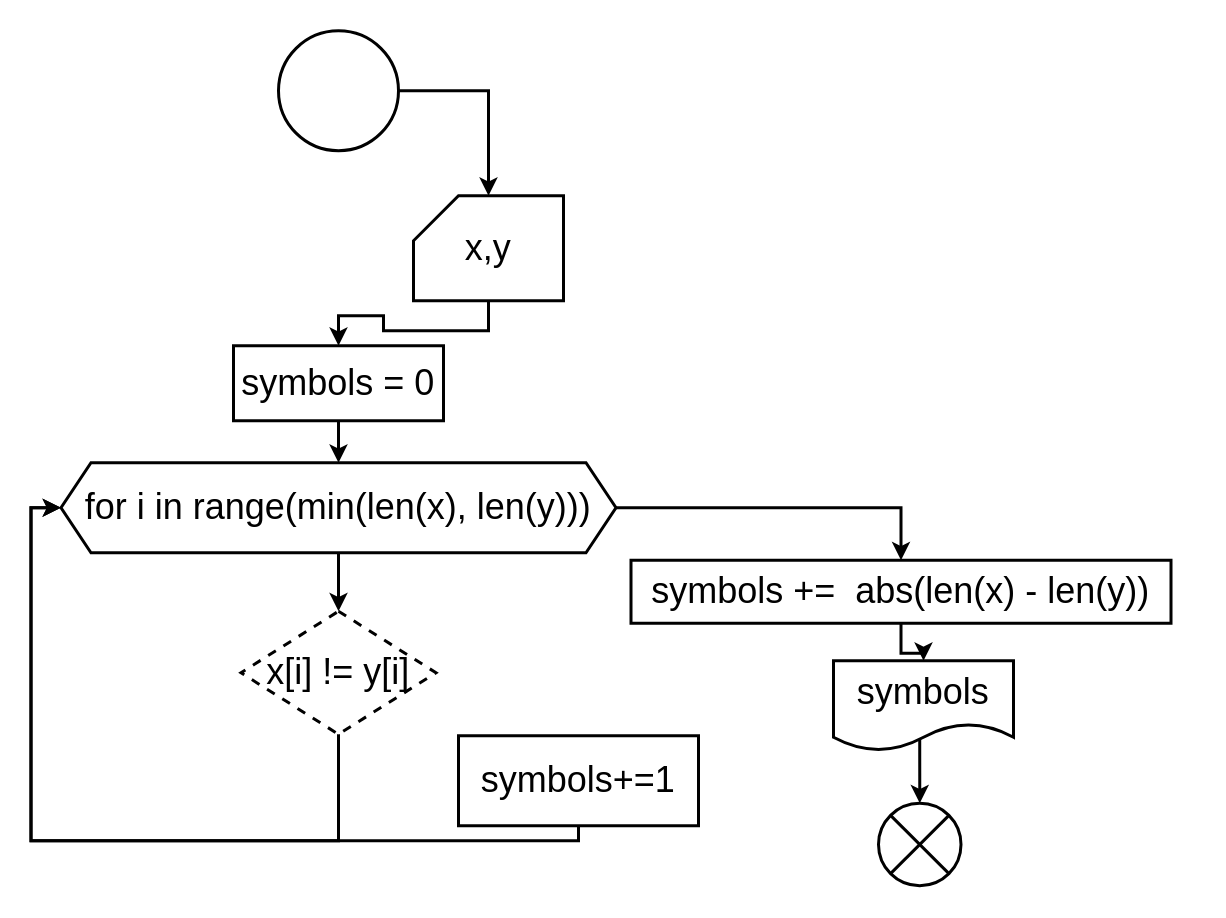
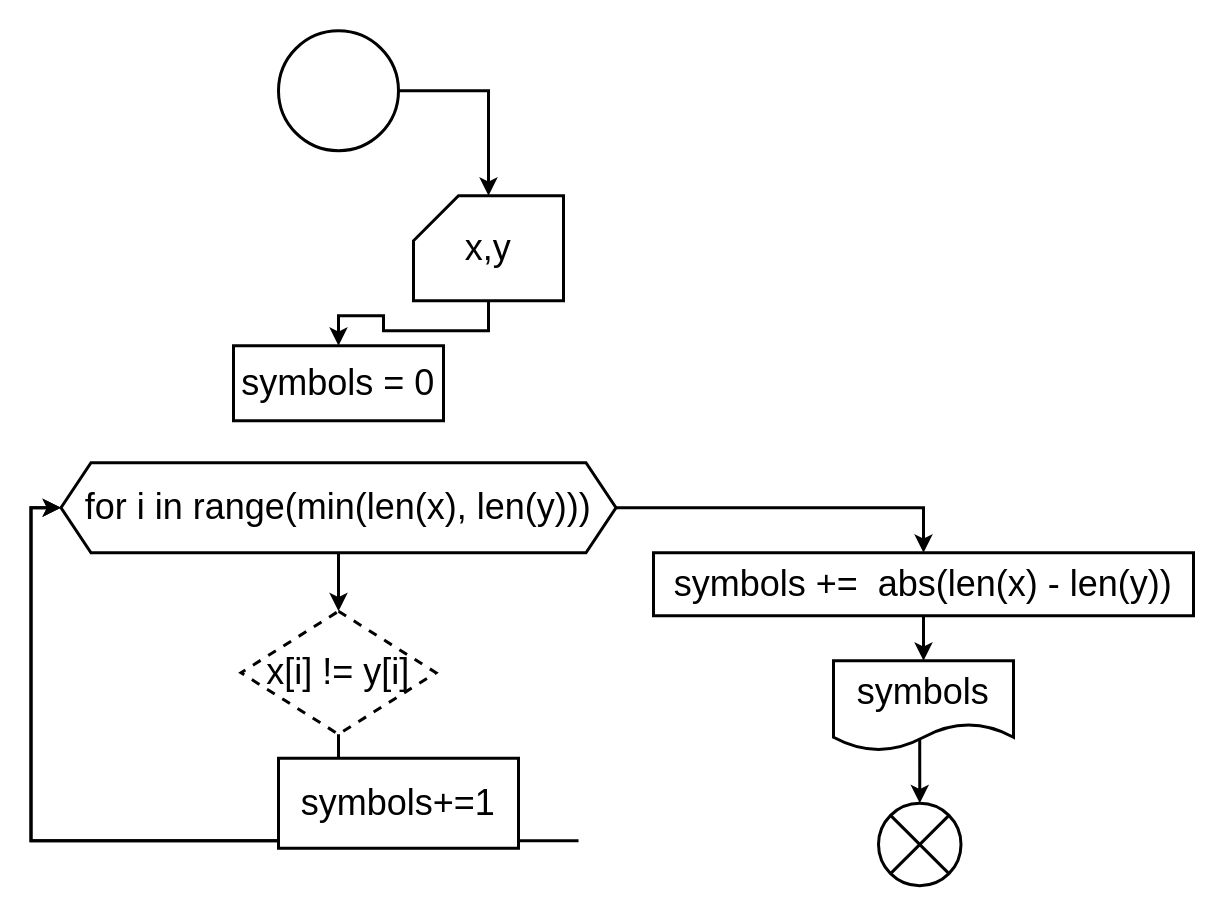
edge "symbols = 0" -> "for i in range(min(len(x), len(y)))": removed
node "symbols += abs(len(x) - len(y))": moved (901, 592) -> (923, 584)
node "symbols+=1": moved (578, 781) -> (398, 803)
